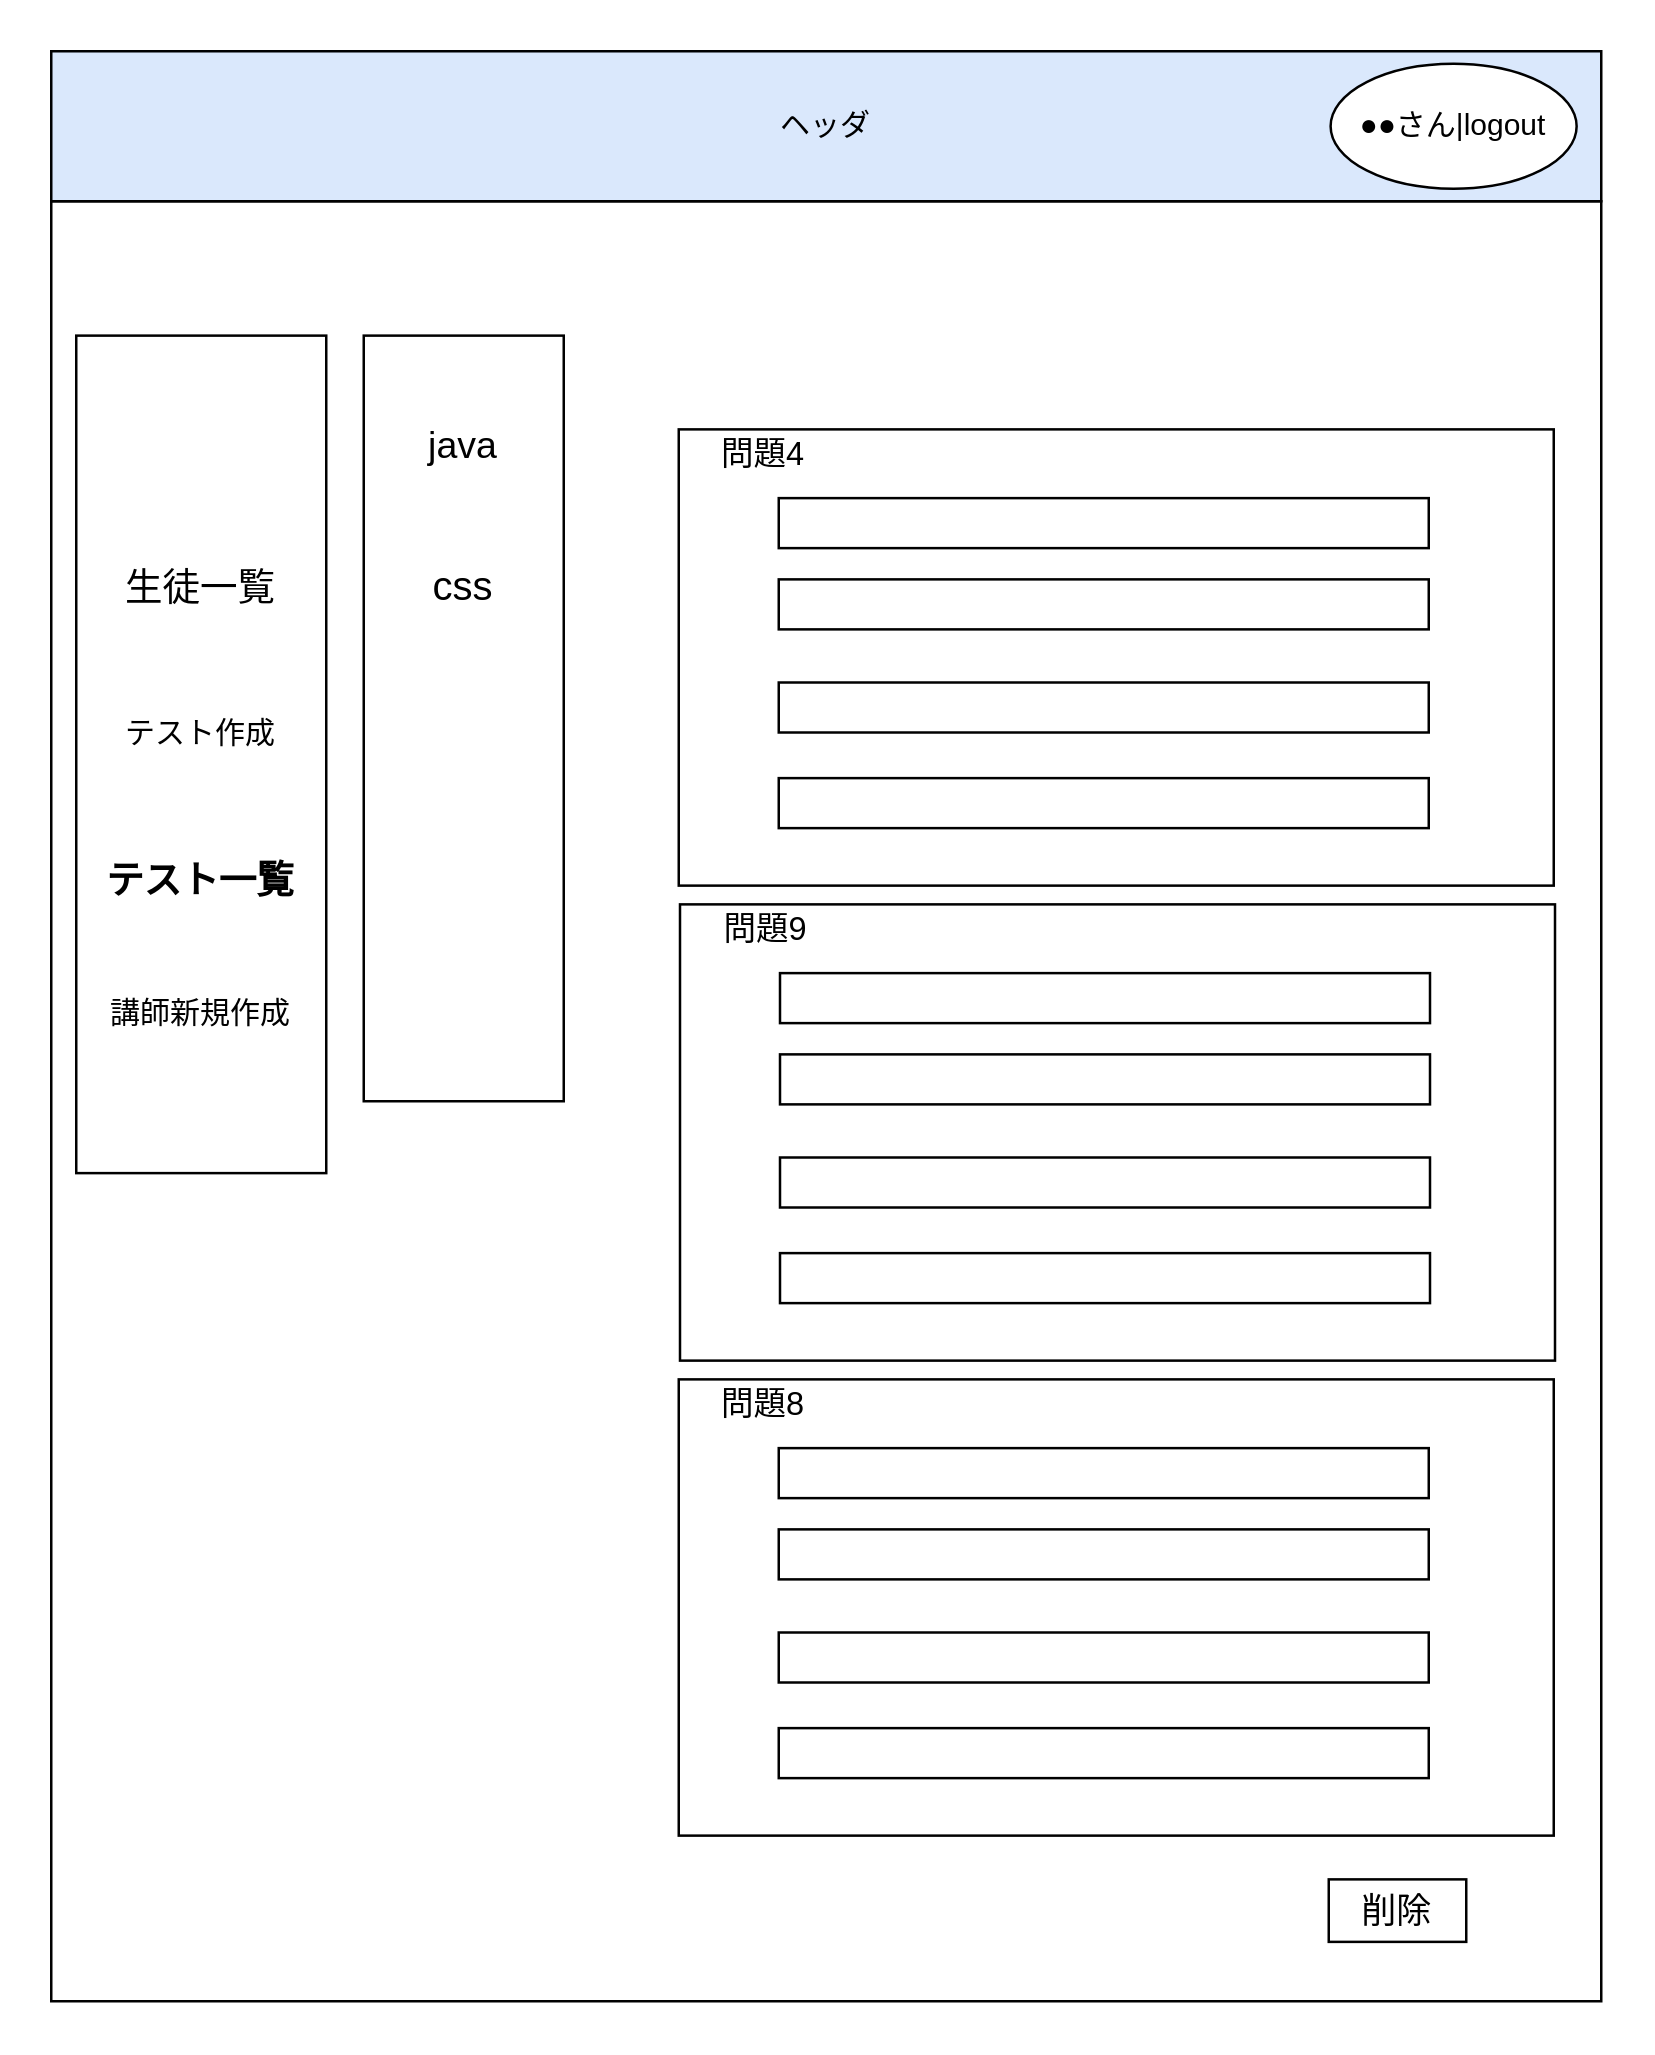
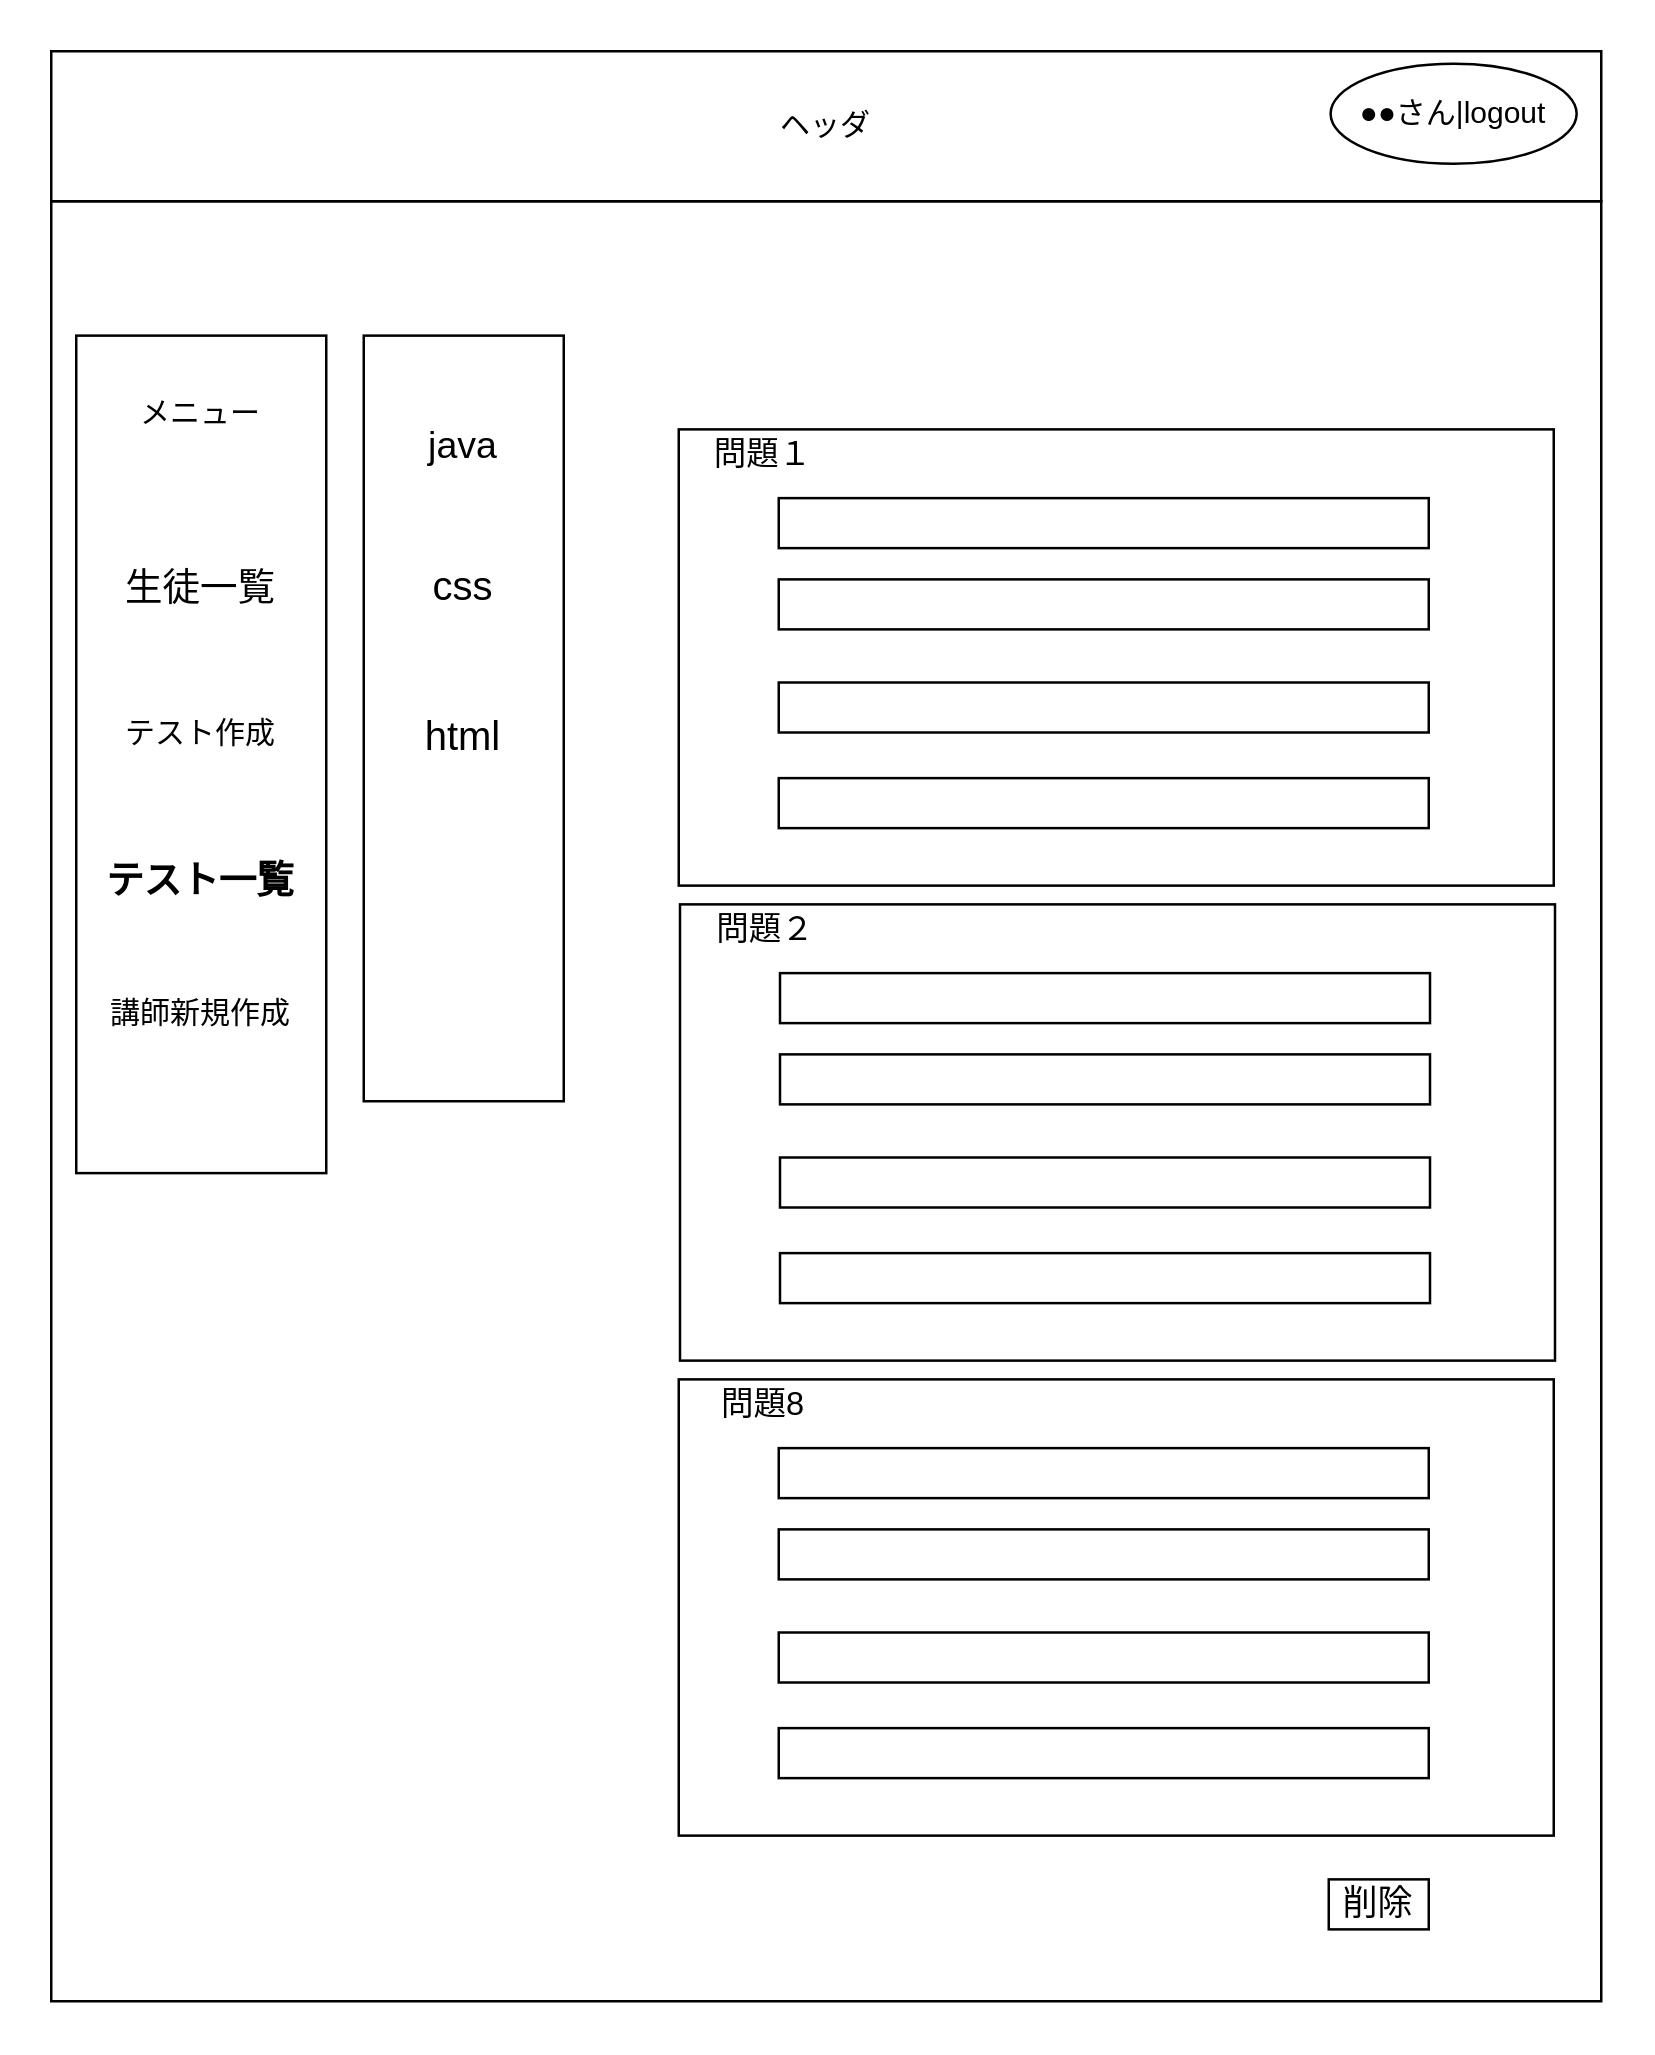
node "ヘッダ": fillcolor #dae8fc -> #ffffff
node "●●さん|logout": size 246x125 -> 246x100
node "メニュー": added
node "問題4": label "問題4" -> "問題１"
node "html": added
node "問題9": label "問題9" -> "問題２"
node "削除": size 138x63 -> 100x50
